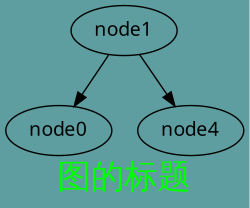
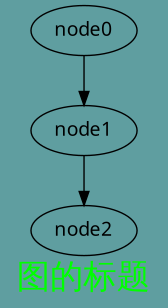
edge "node1" -> "node0": reversed
node "node4": label "node4" -> "node2"
